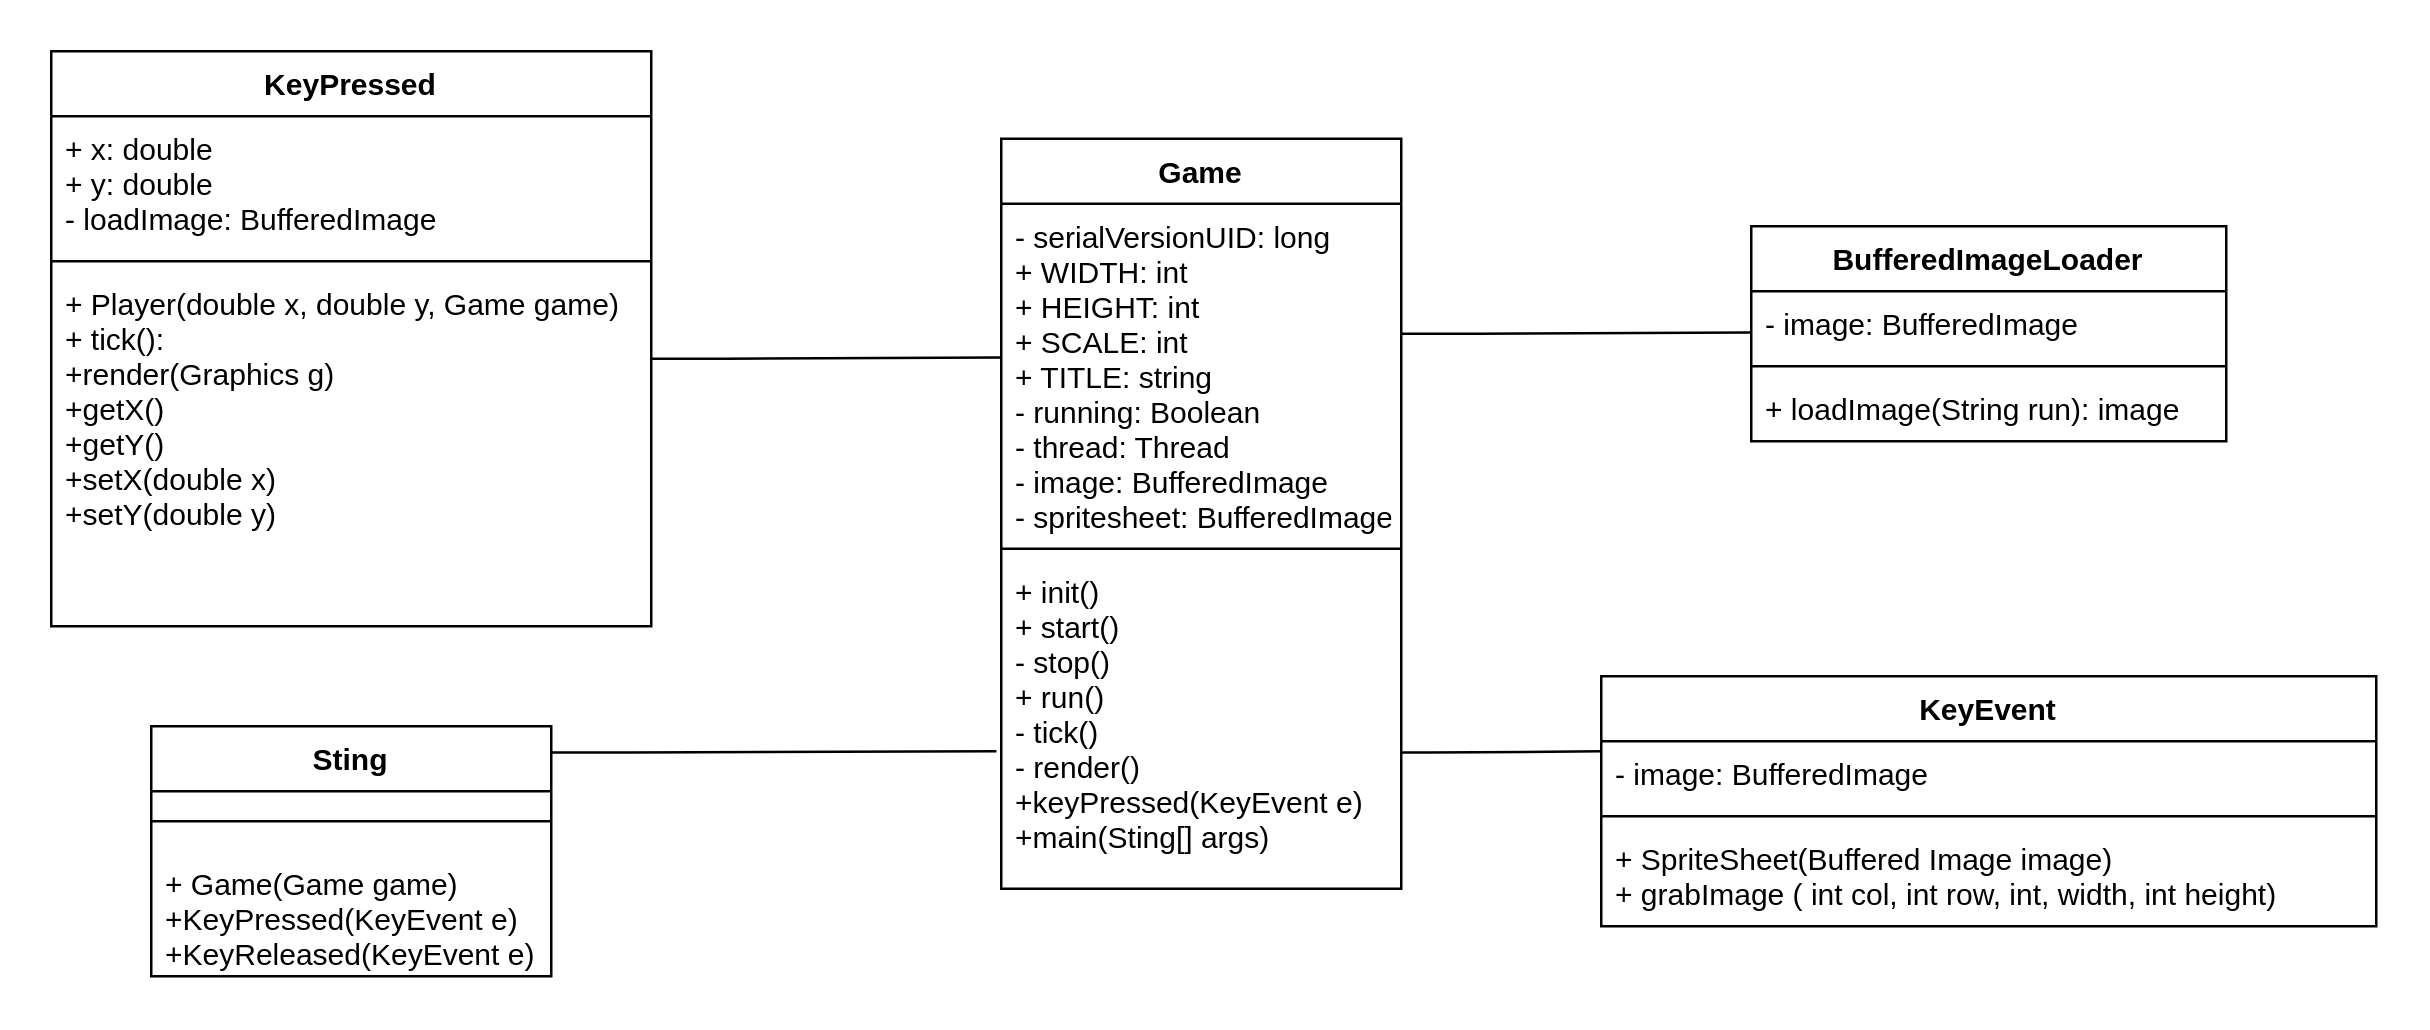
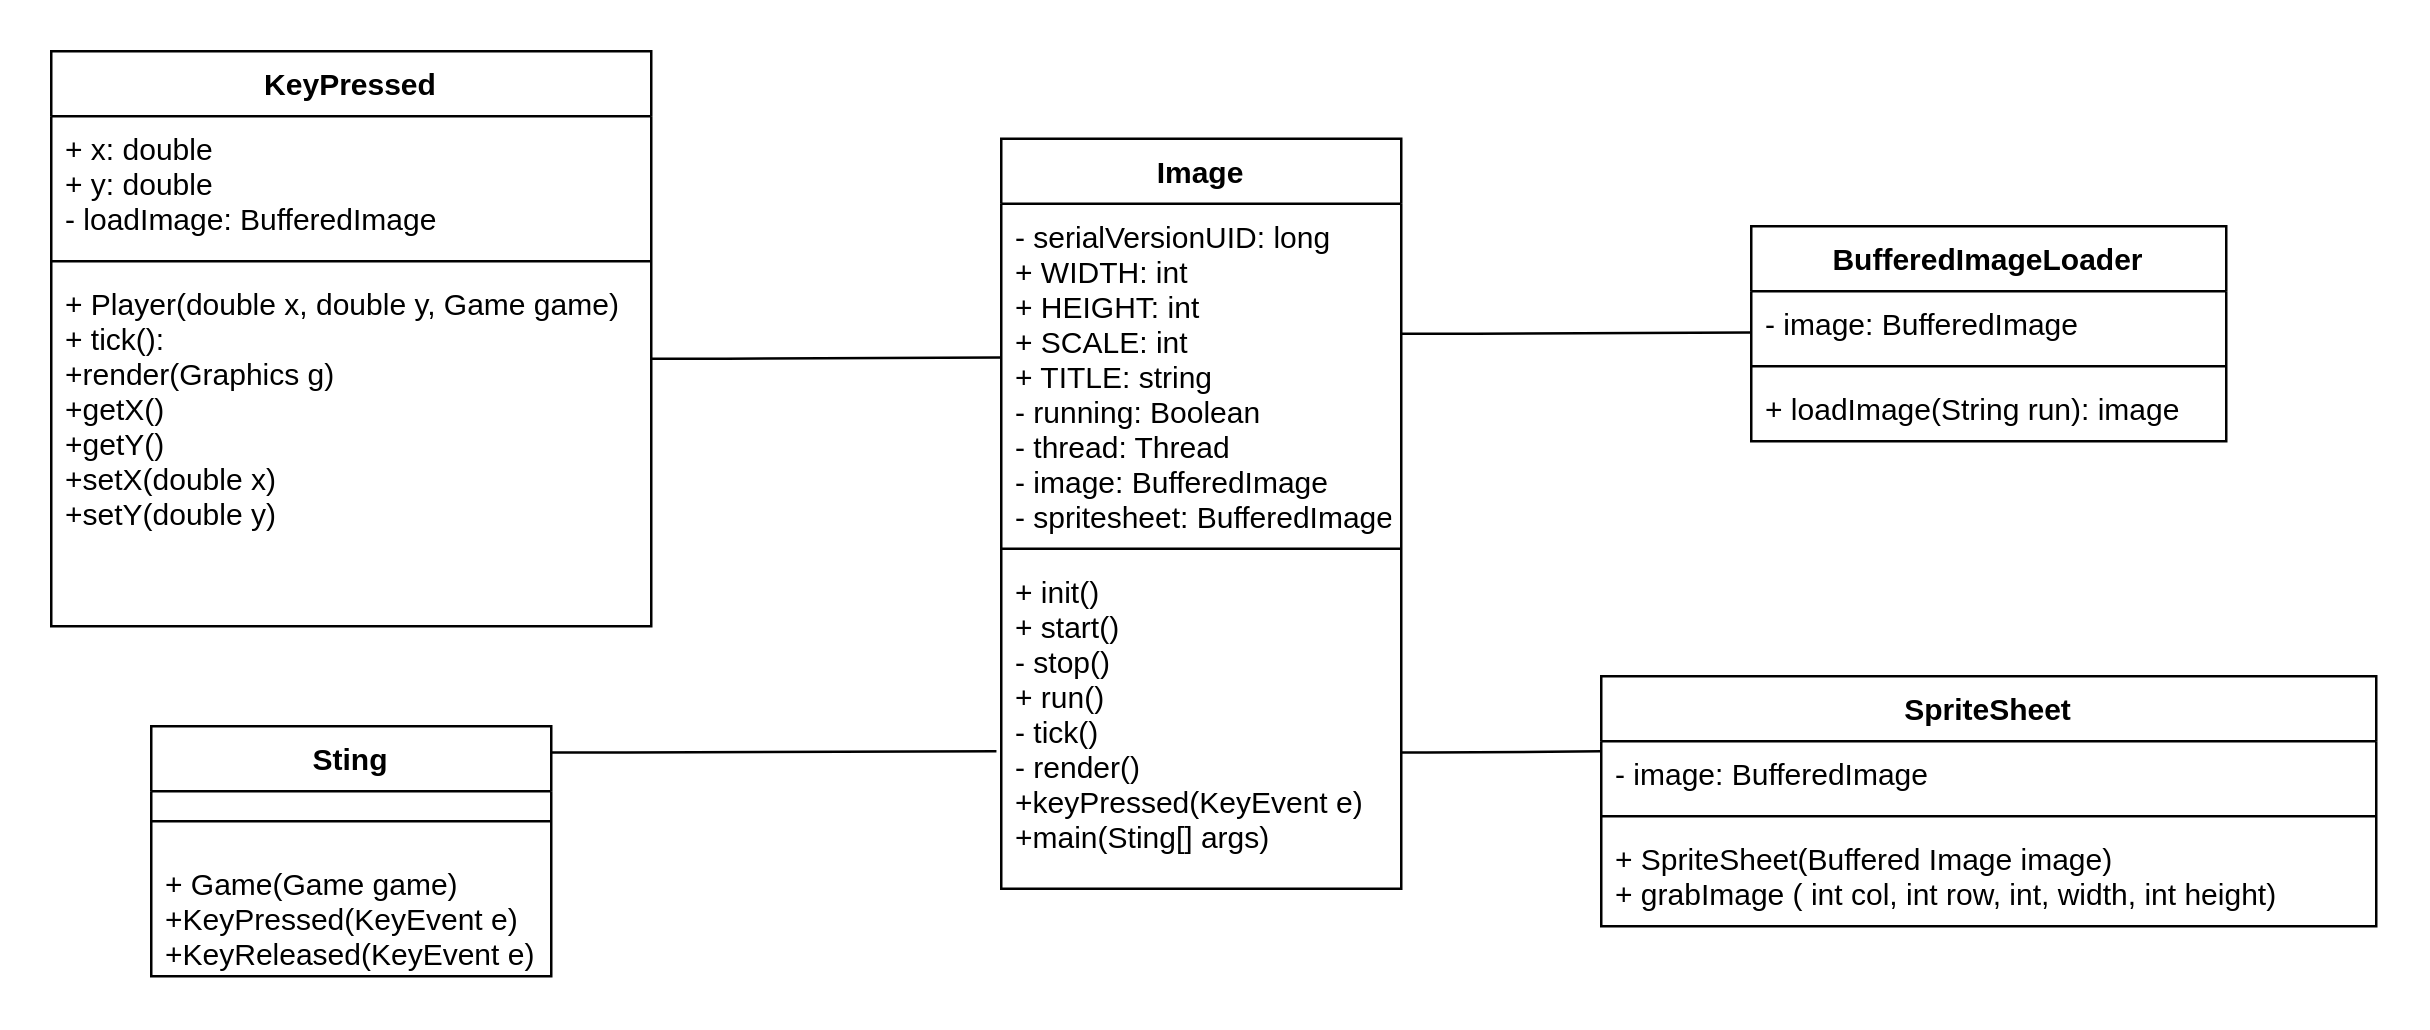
node "Game": label "Game" -> "Image"
node "KeyEvent": label "KeyEvent" -> "SpriteSheet"
